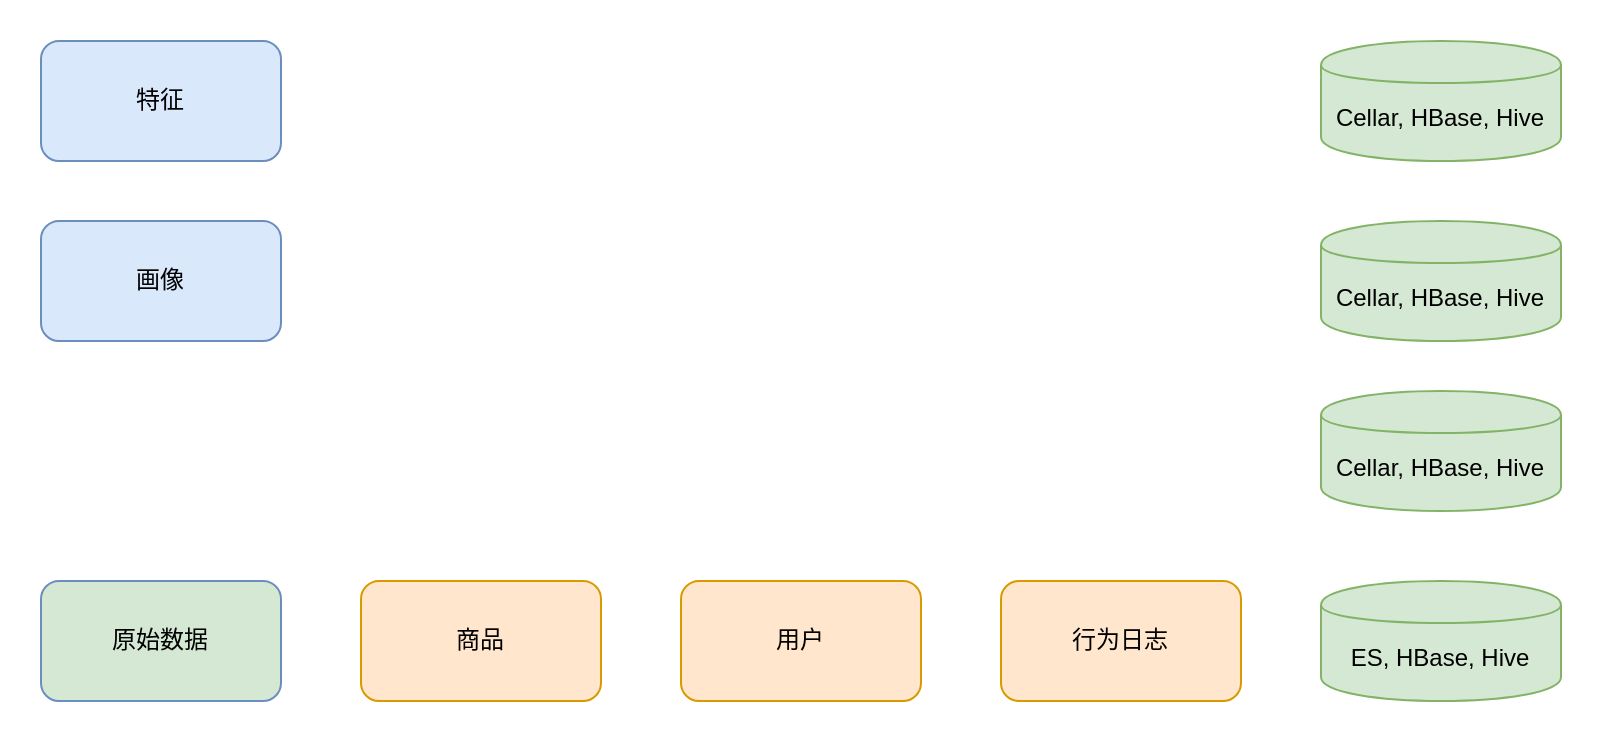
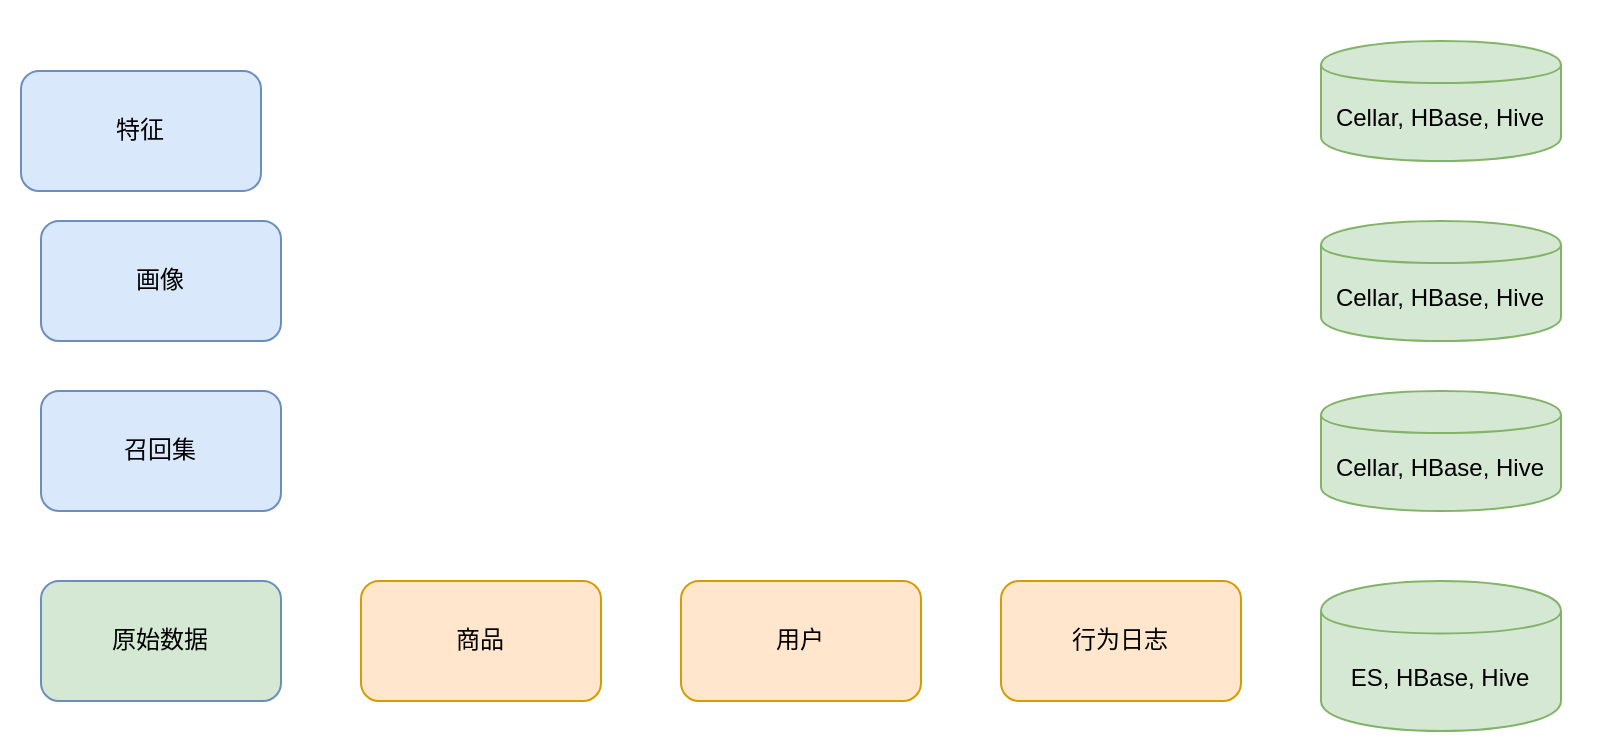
node "特征": moved (161, 101) -> (141, 131)
node "召回集": added
node "ES, HBase, Hive": size 240x120 -> 240x150
